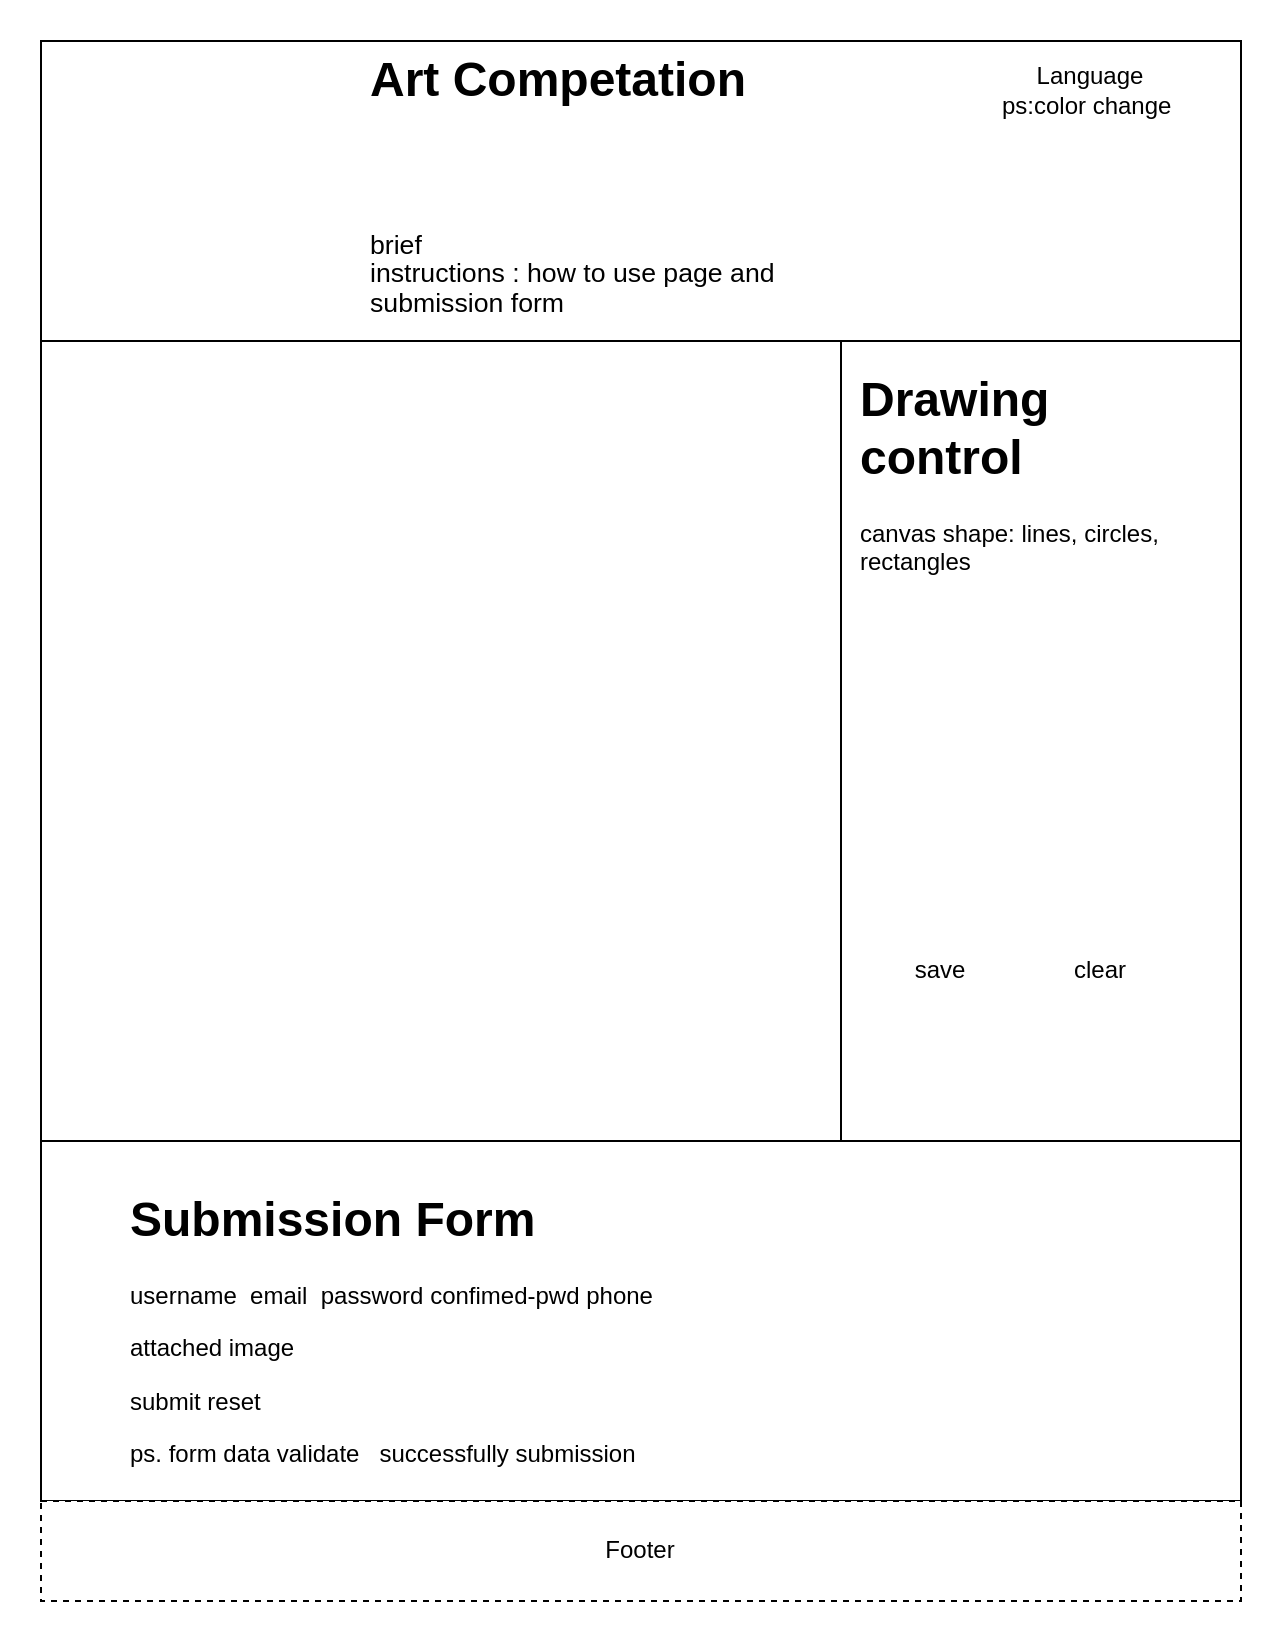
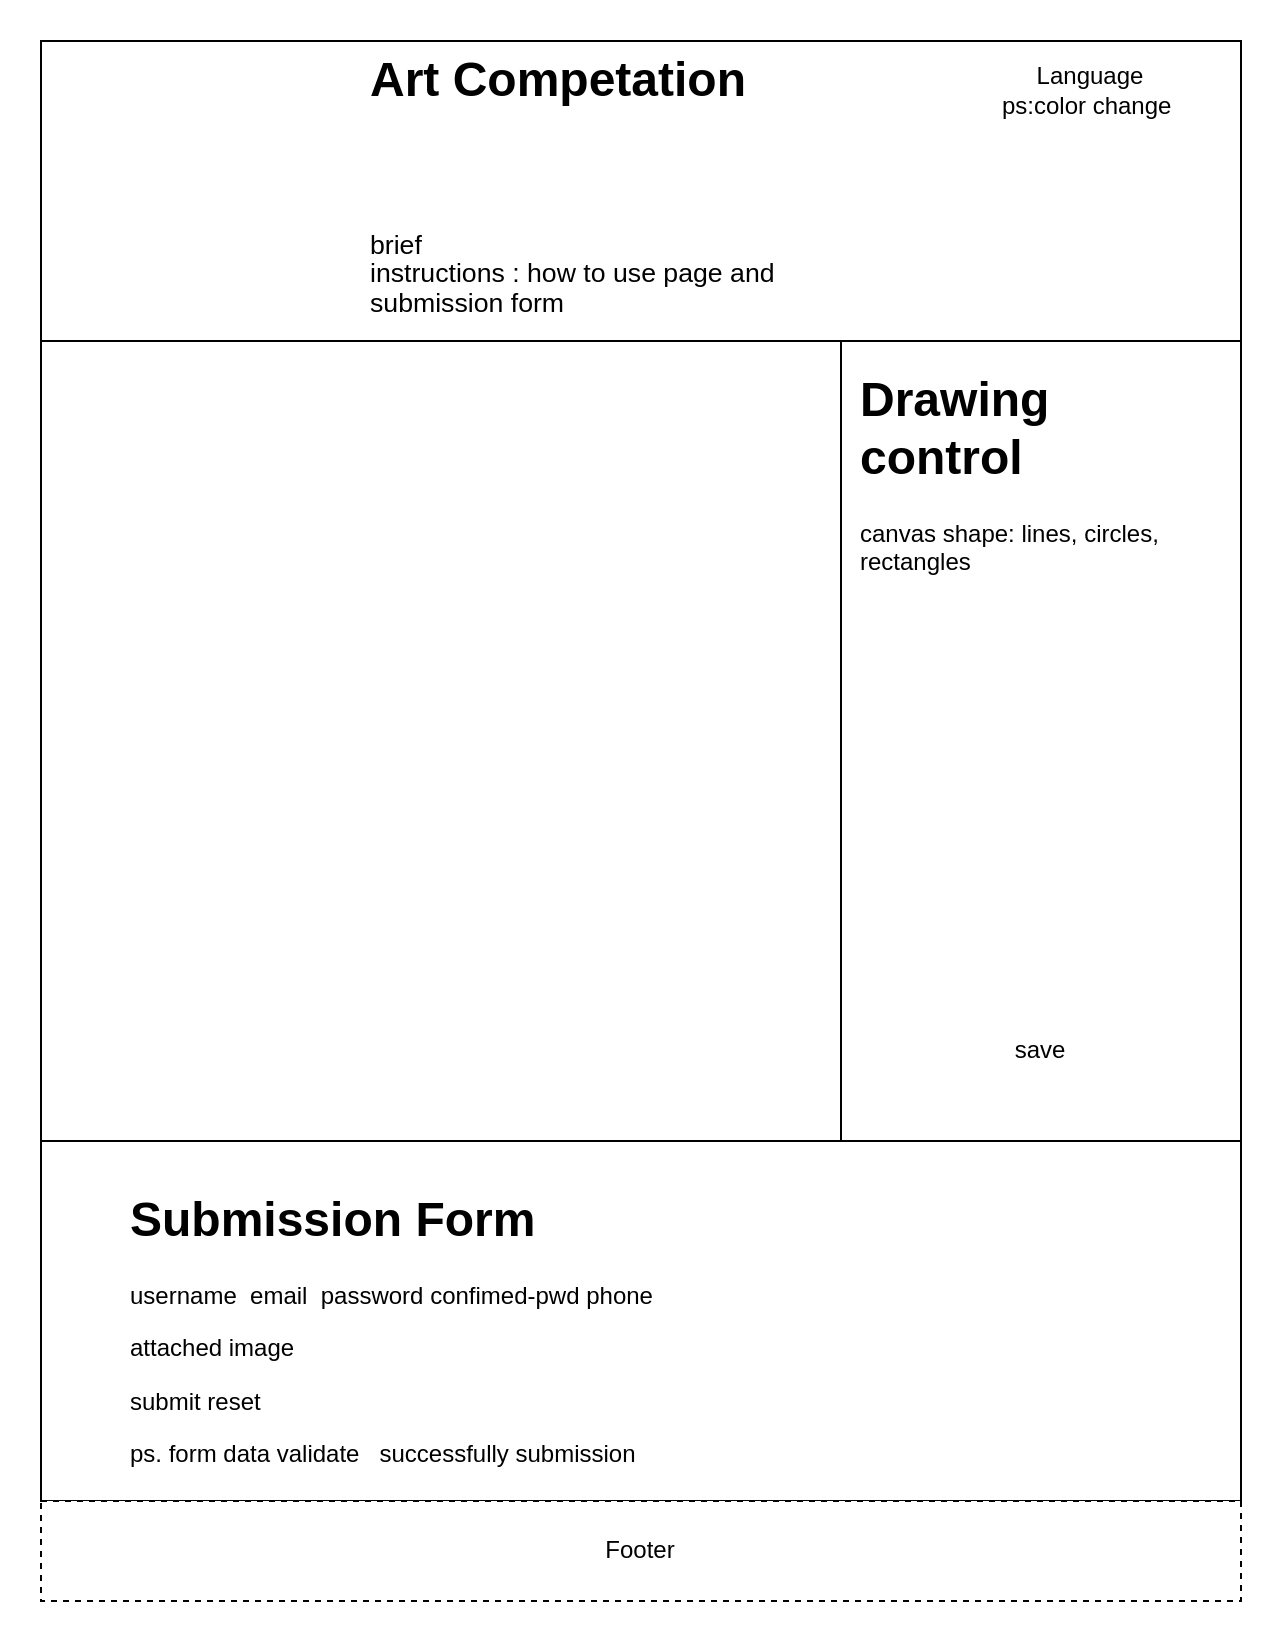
node "save": moved (941, 971) -> (1041, 1051)
node "clear": removed
